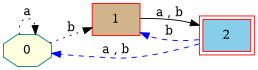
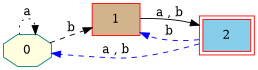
edge "0" -> "1": style dotted -> dashed
